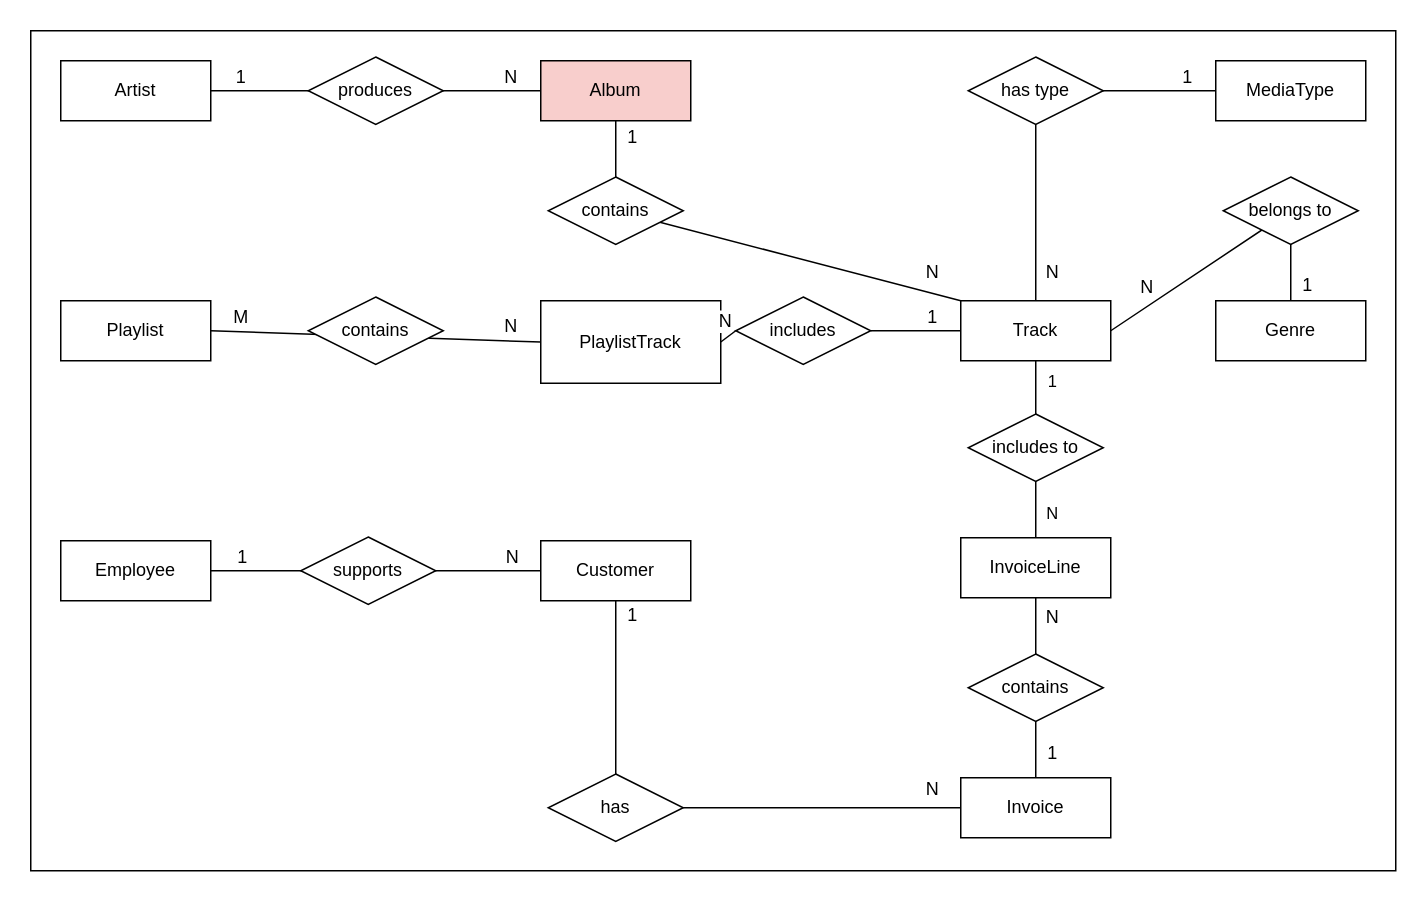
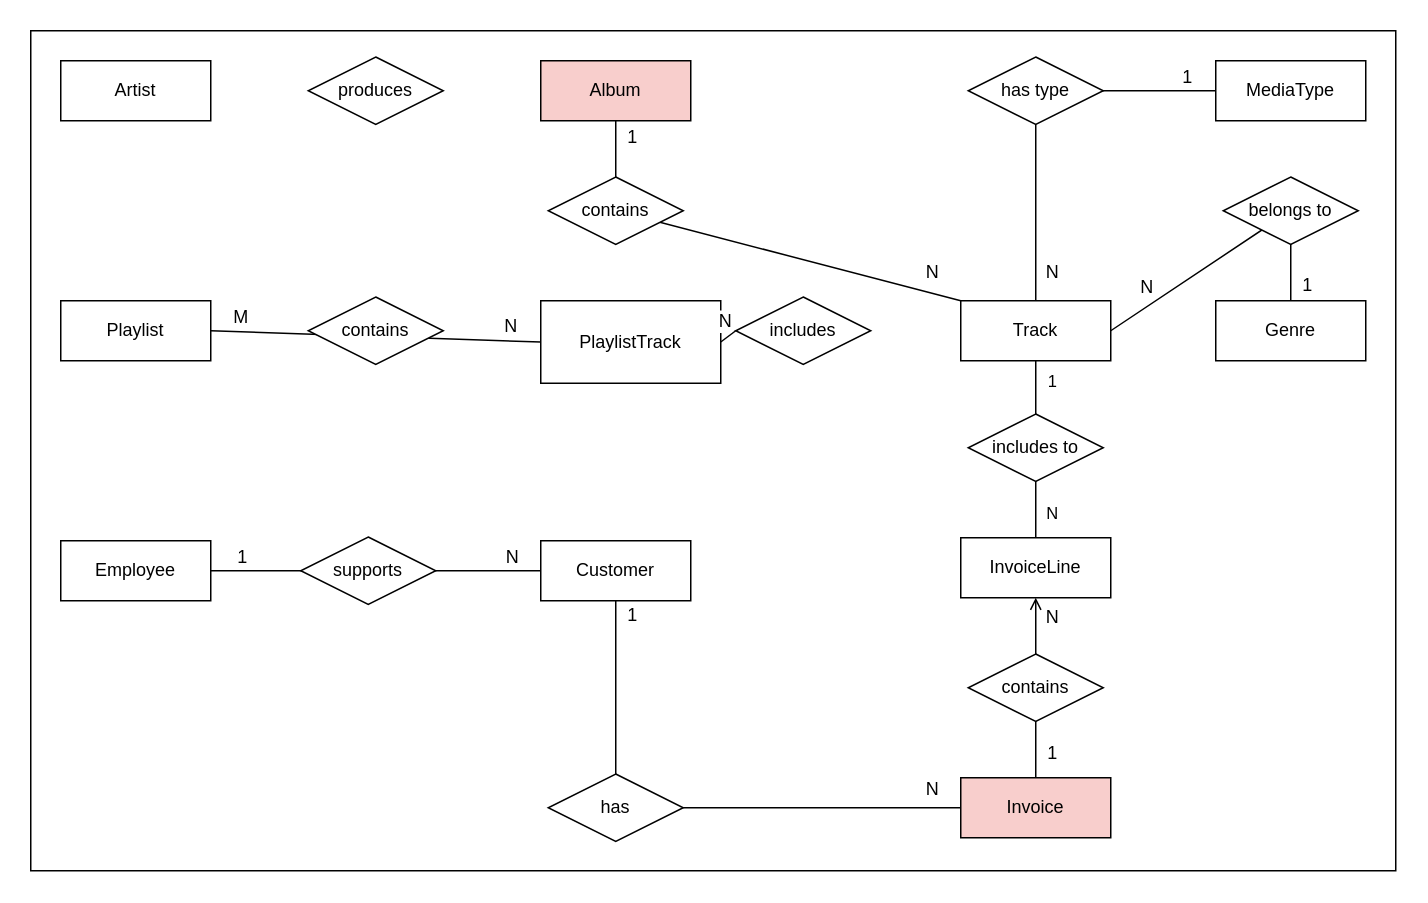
edge "Artist" -- "Album": removed, labels "1", "N"
edge "includes" -- "Track": removed, label "1"
edge "InvoiceLine" -- "Invoice": arrowhead none -> open
node "Invoice": fillcolor #ffffff -> #f8cecc
